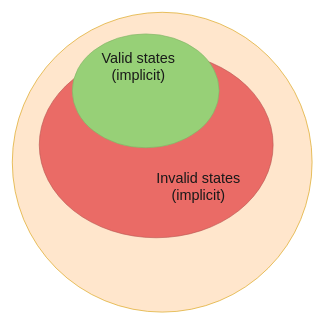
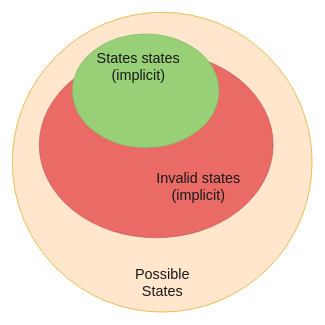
node "Valid states (implicit)": label "Valid states (implicit)" -> "States states (implicit)"
node "Possible States": added
